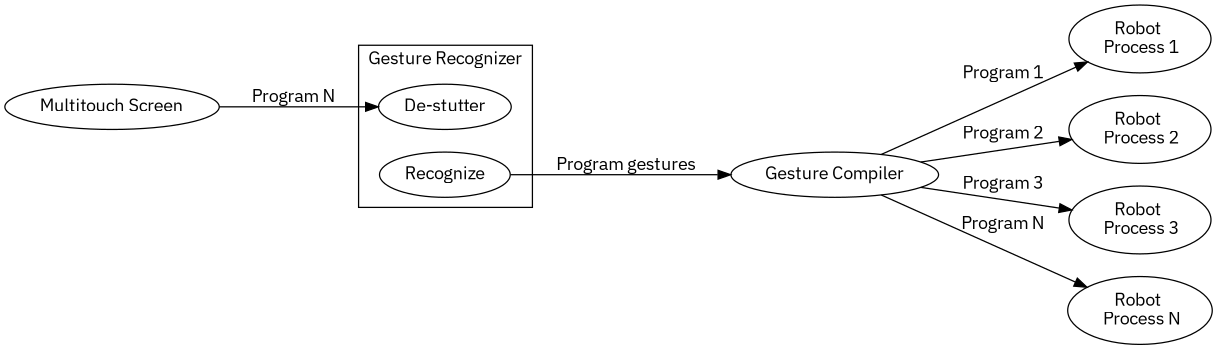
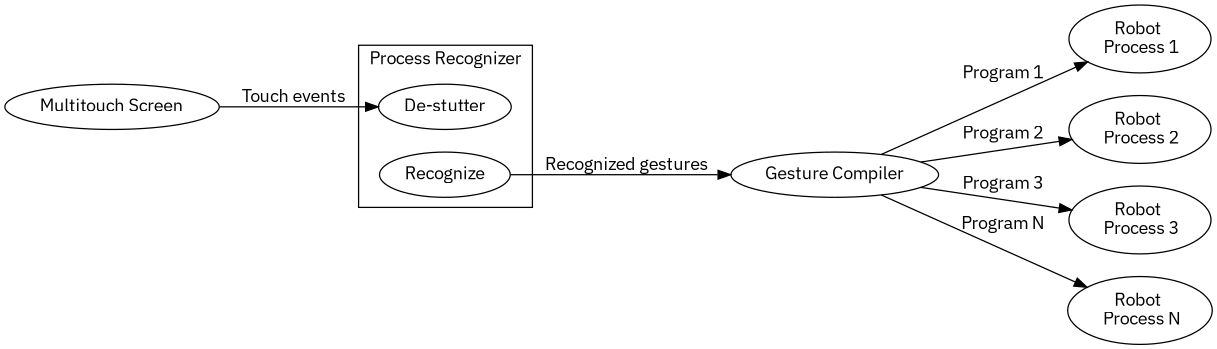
cluster "Gesture Recognizer": label "Gesture Recognizer" -> "Process Recognizer"
edge "Multitouch Screen" -> "De-stutter": label "Program N" -> "Touch events"
edge "Recognize" -> "Gesture Compiler": label "Program gestures" -> "Recognized gestures"
